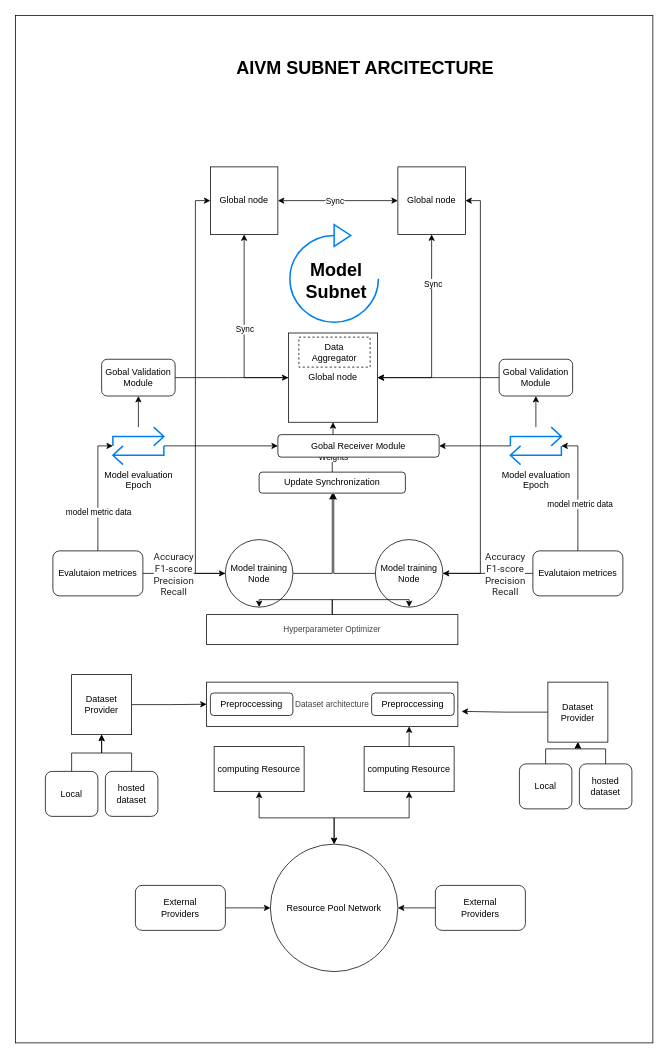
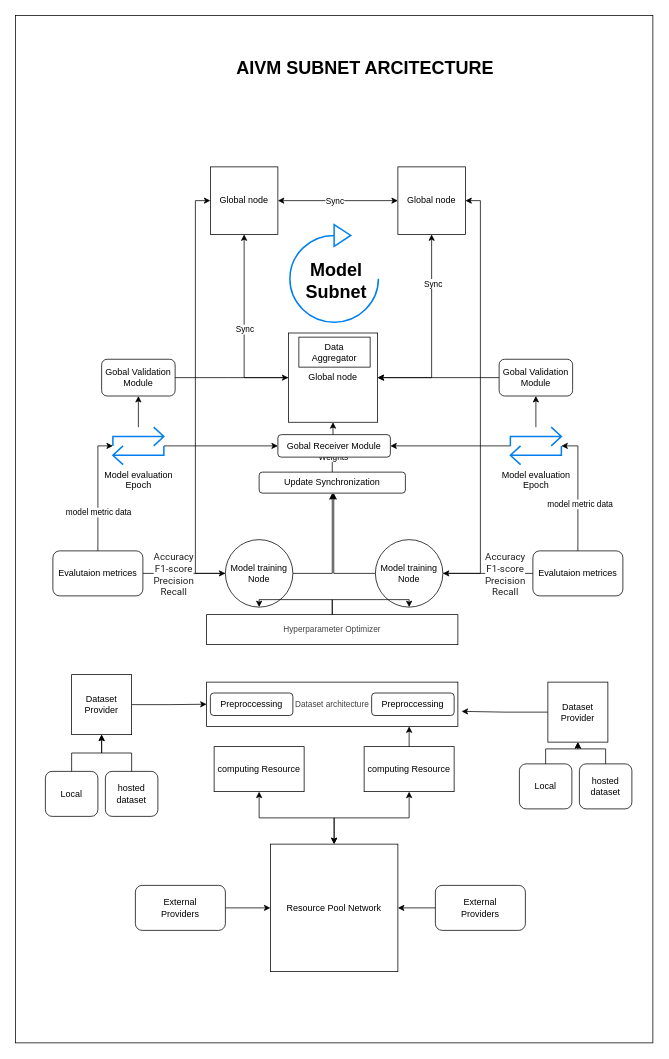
node "Data Aggregator": style dashed -> solid
node "Gobal Receiver Module": size 161x23 -> 113x23
node "Resource Pool Network": shape ellipse -> rectangle
